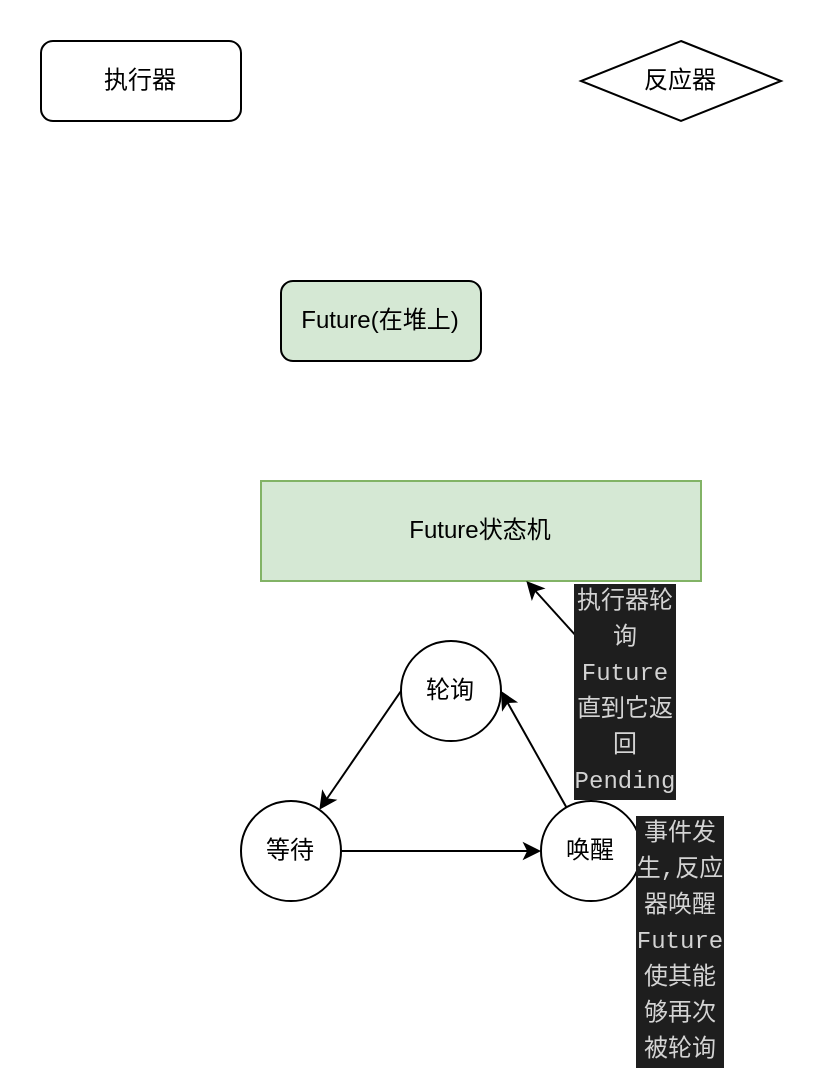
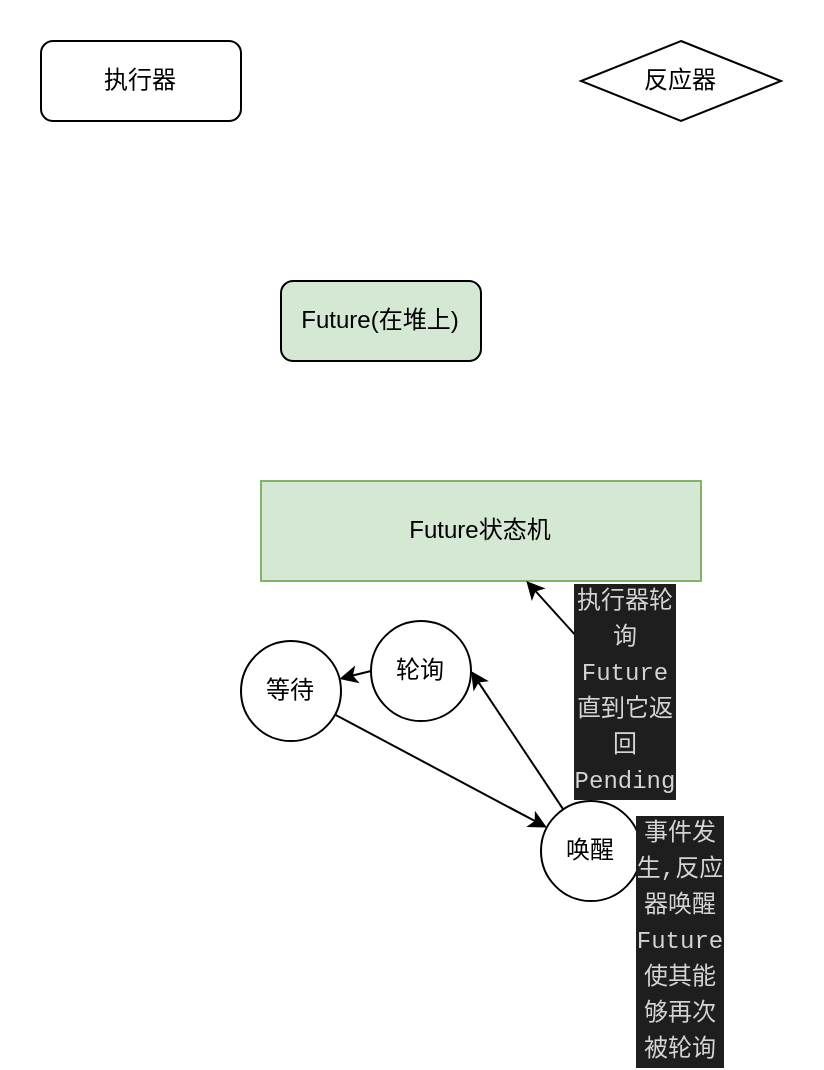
node "轮询": moved (451, 691) -> (421, 671)
node "等待": moved (291, 851) -> (291, 691)
